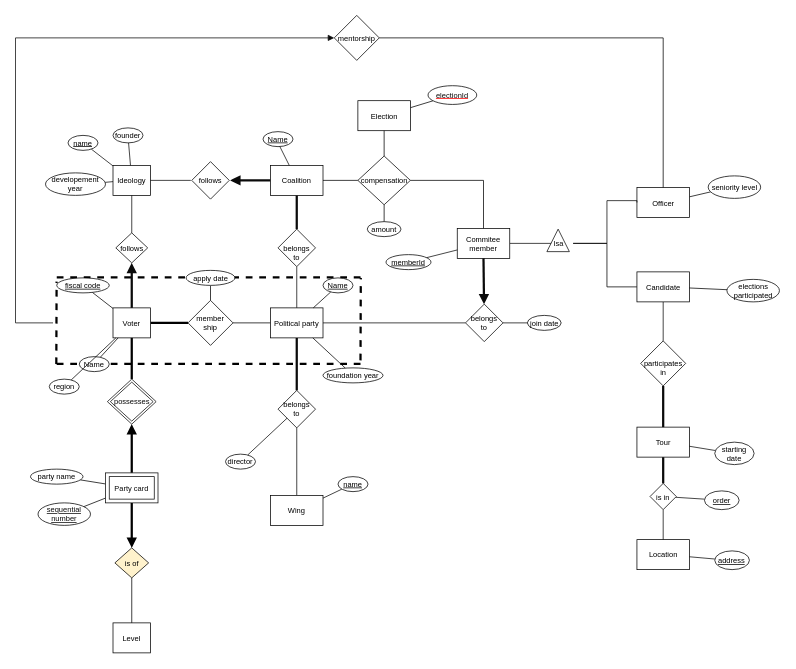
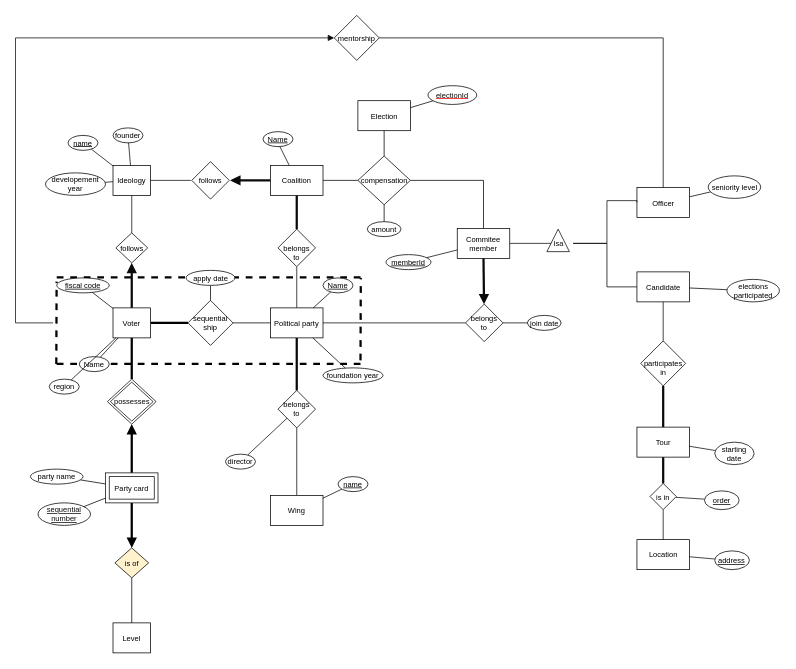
node "member ship": label "member ship" -> "sequential ship"
